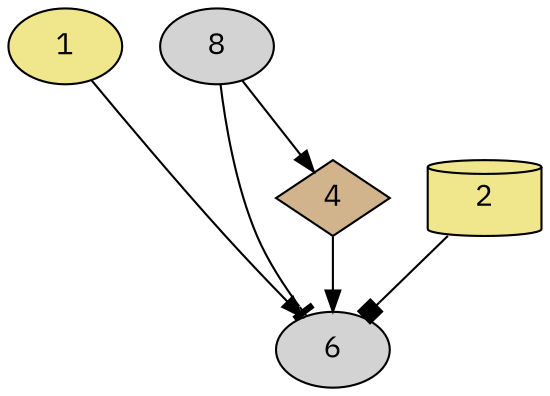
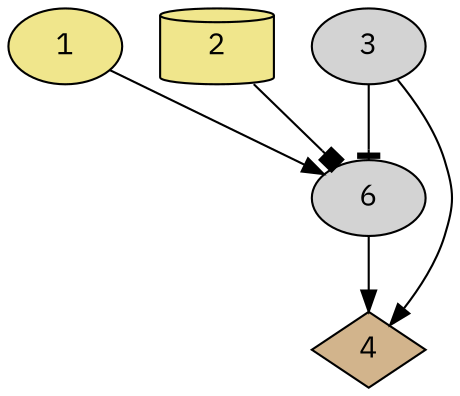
node "8": label "8" -> "3"
edge "4" -> "6": reversed
